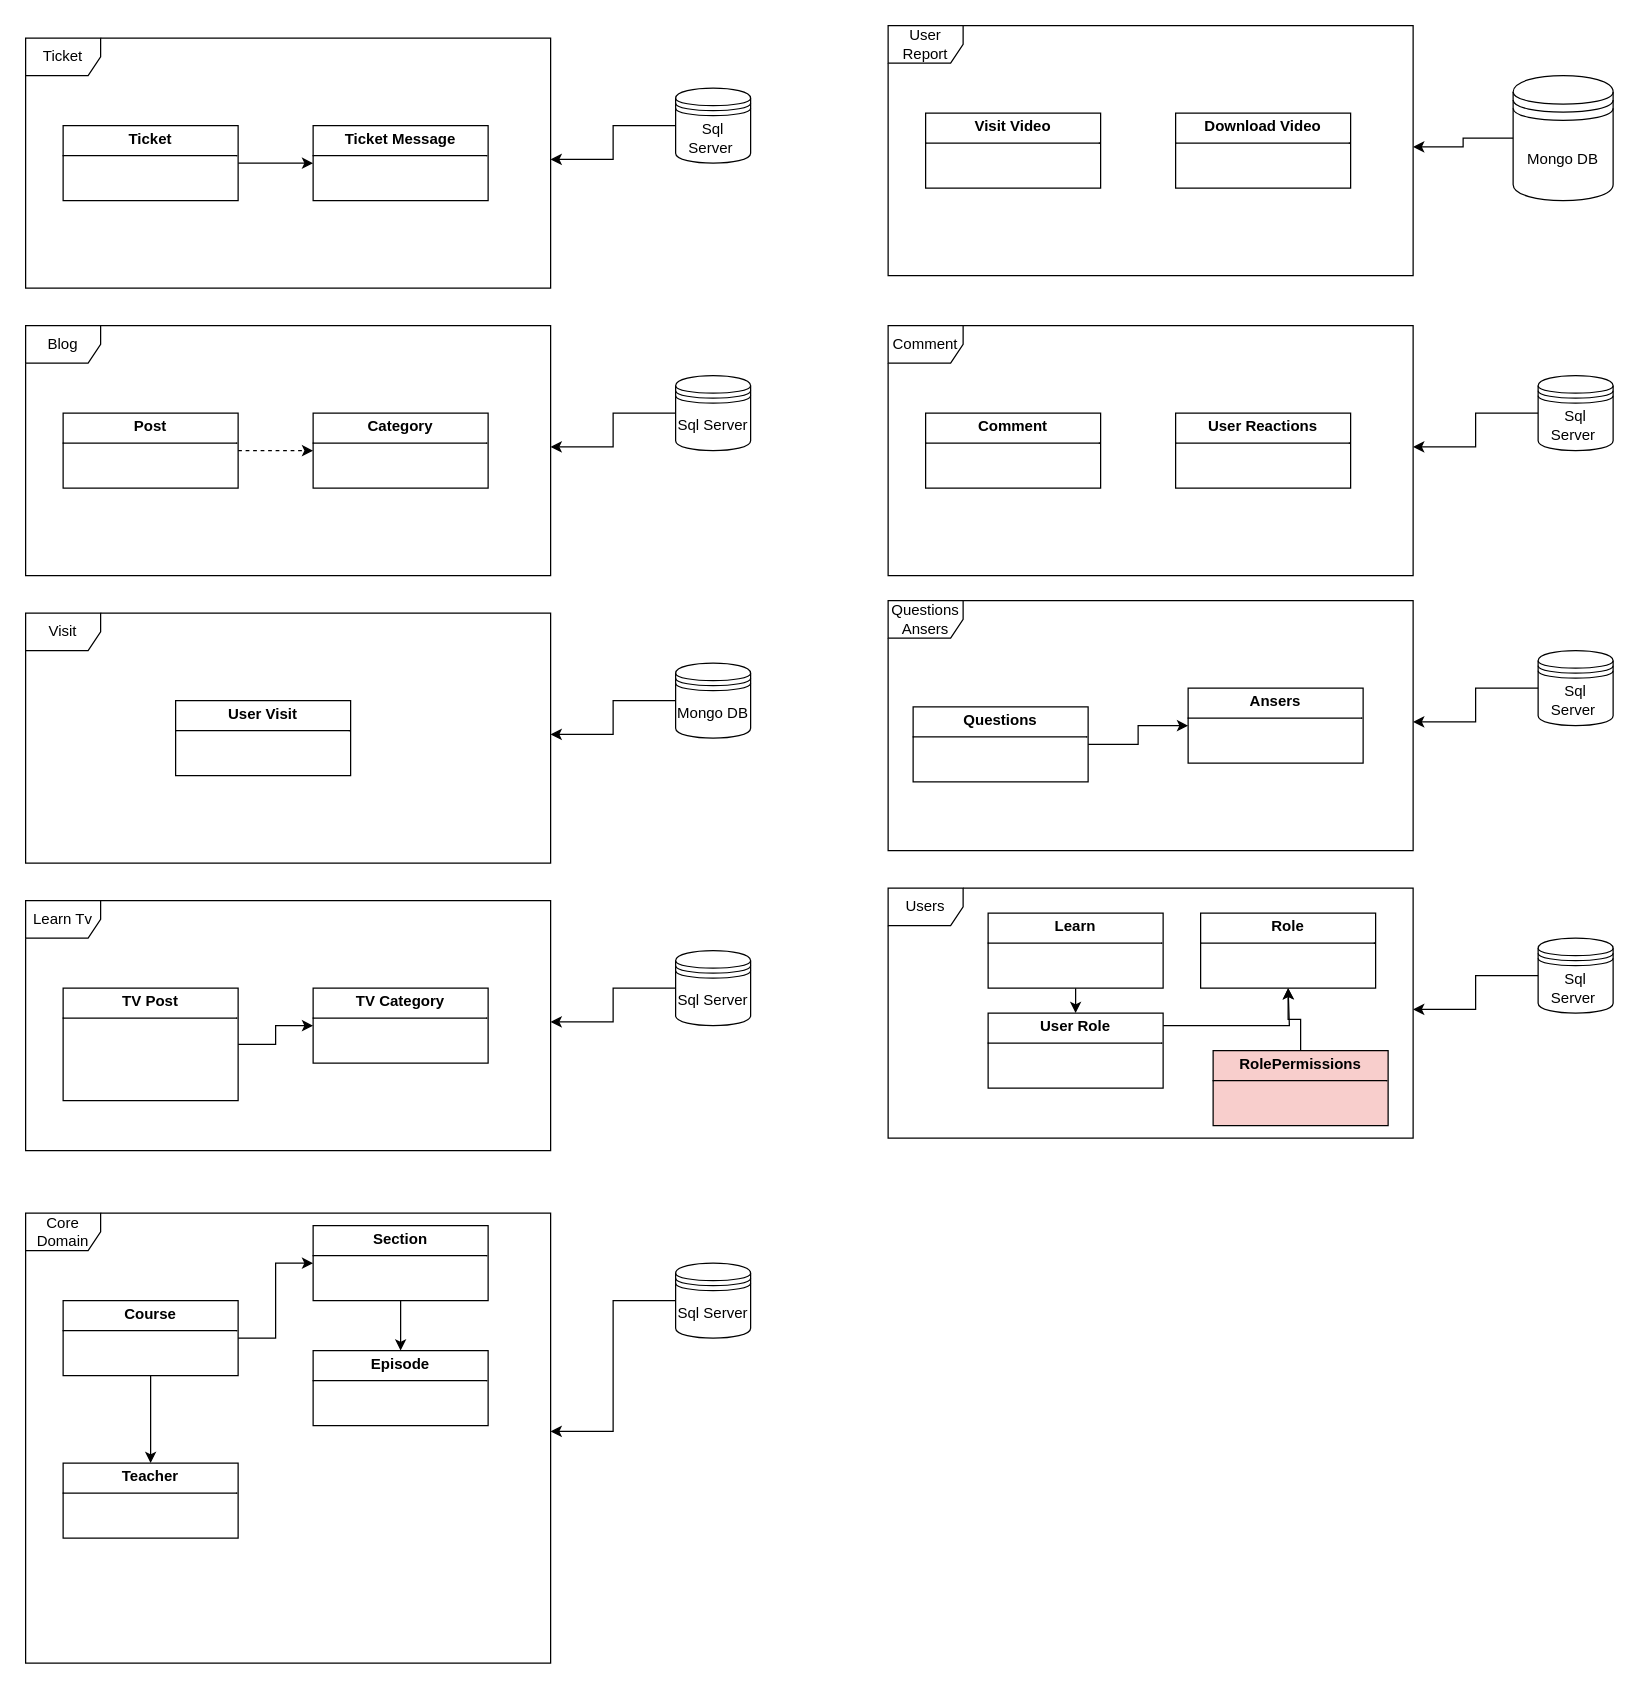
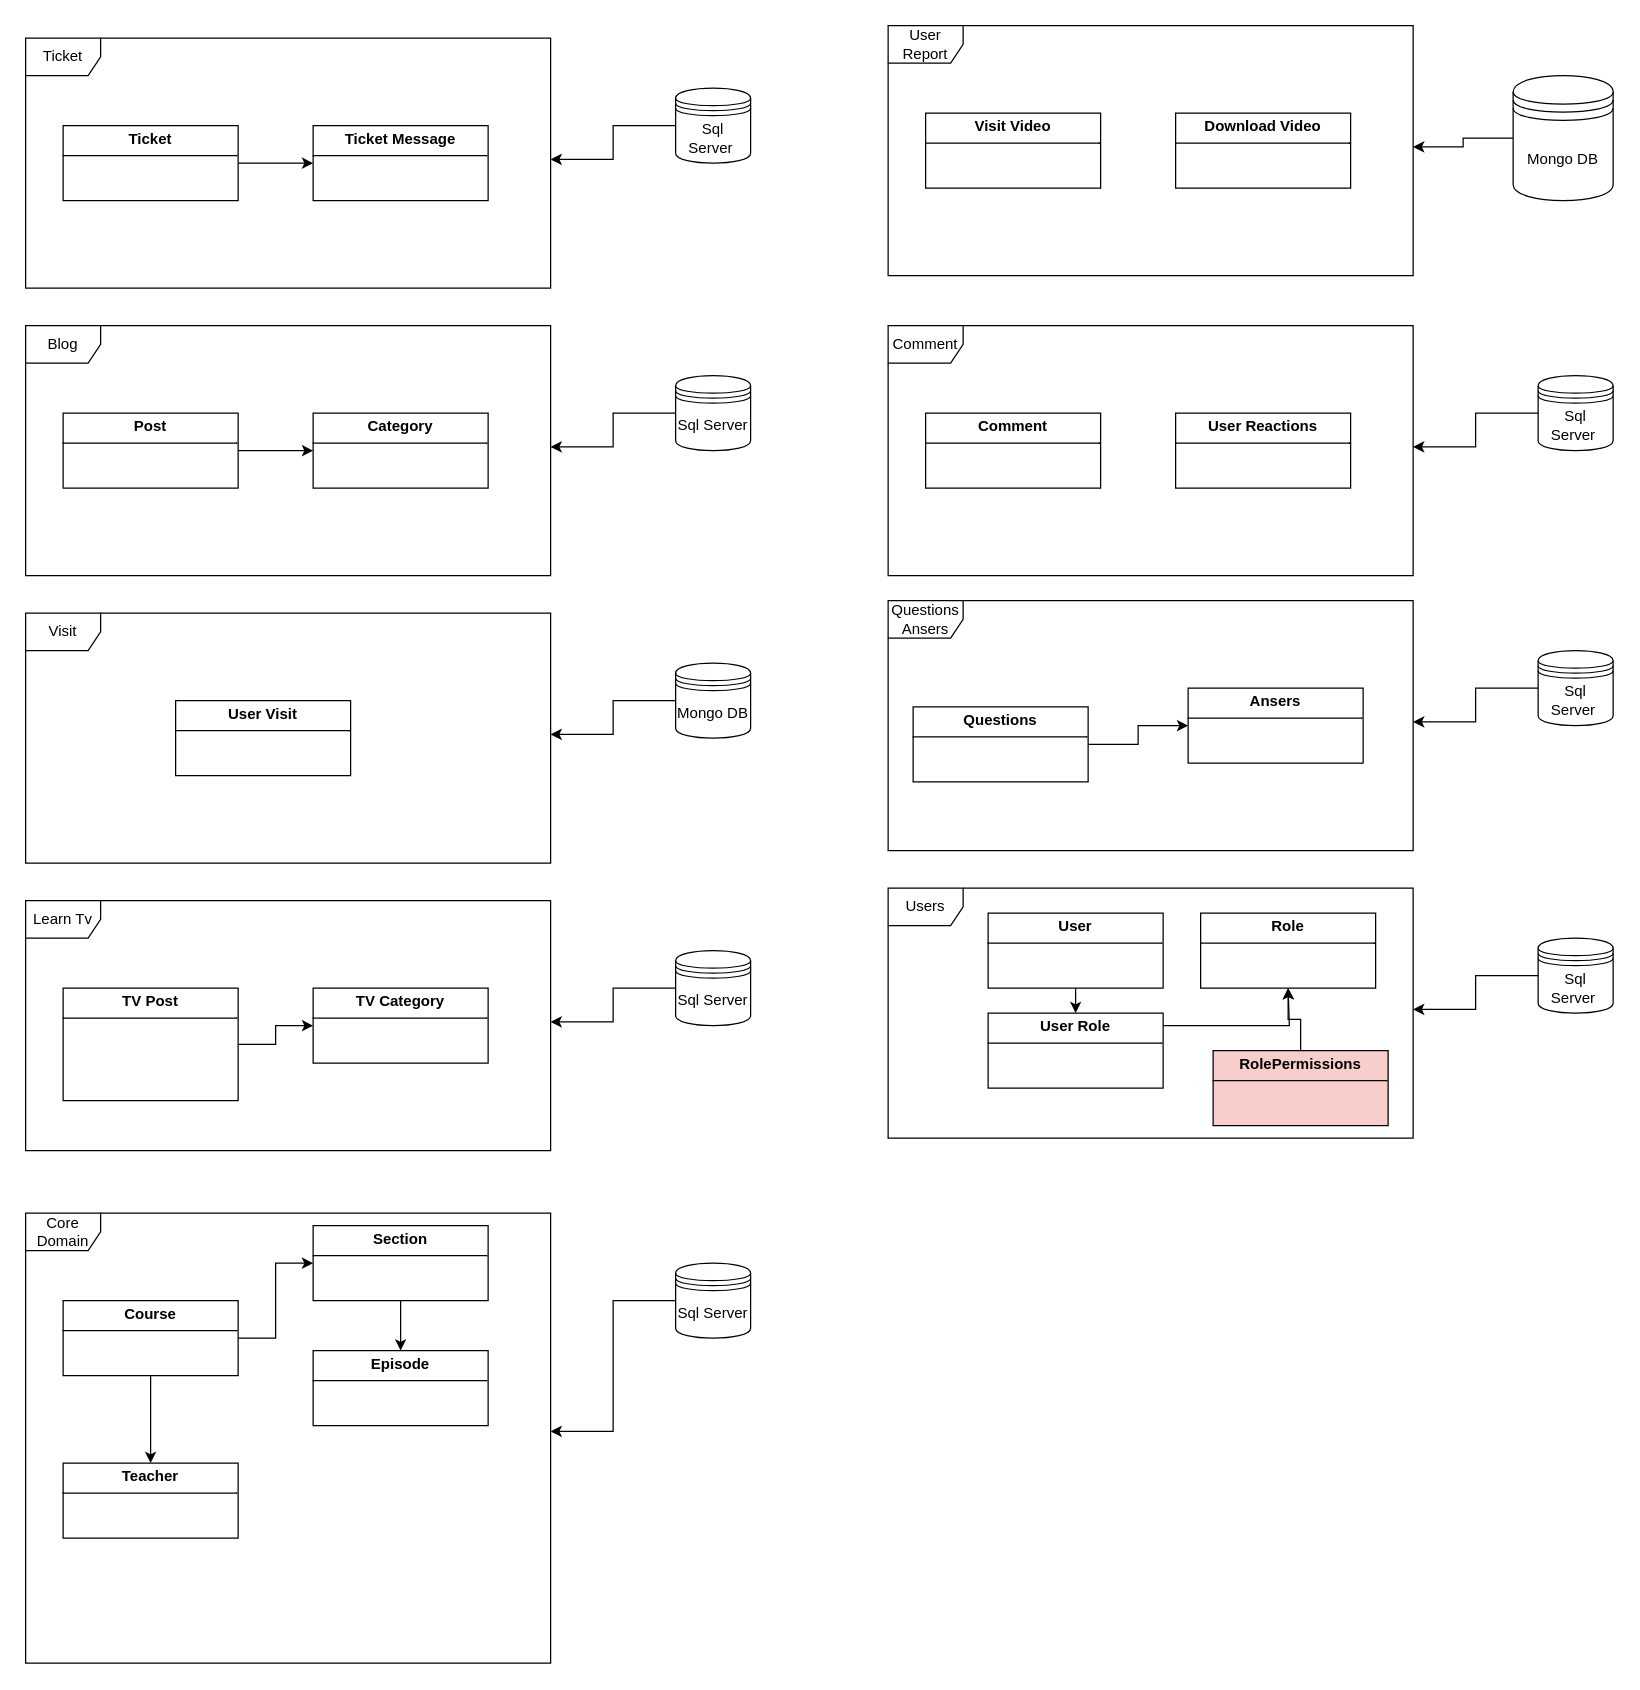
edge "Post" -> "Category": style dashed -> solid
node "Learn": label "Learn" -> "User"
